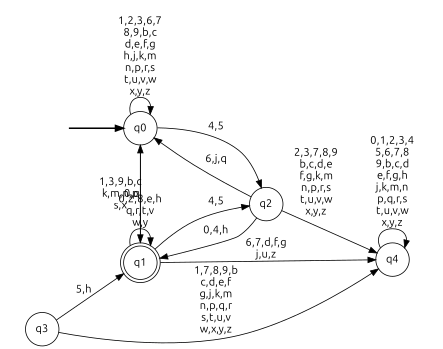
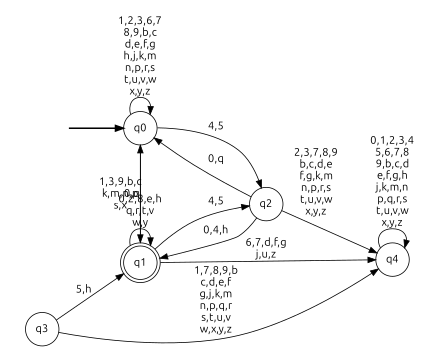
edge "q2" -> "q0": label "6,j,q" -> "0,q"
